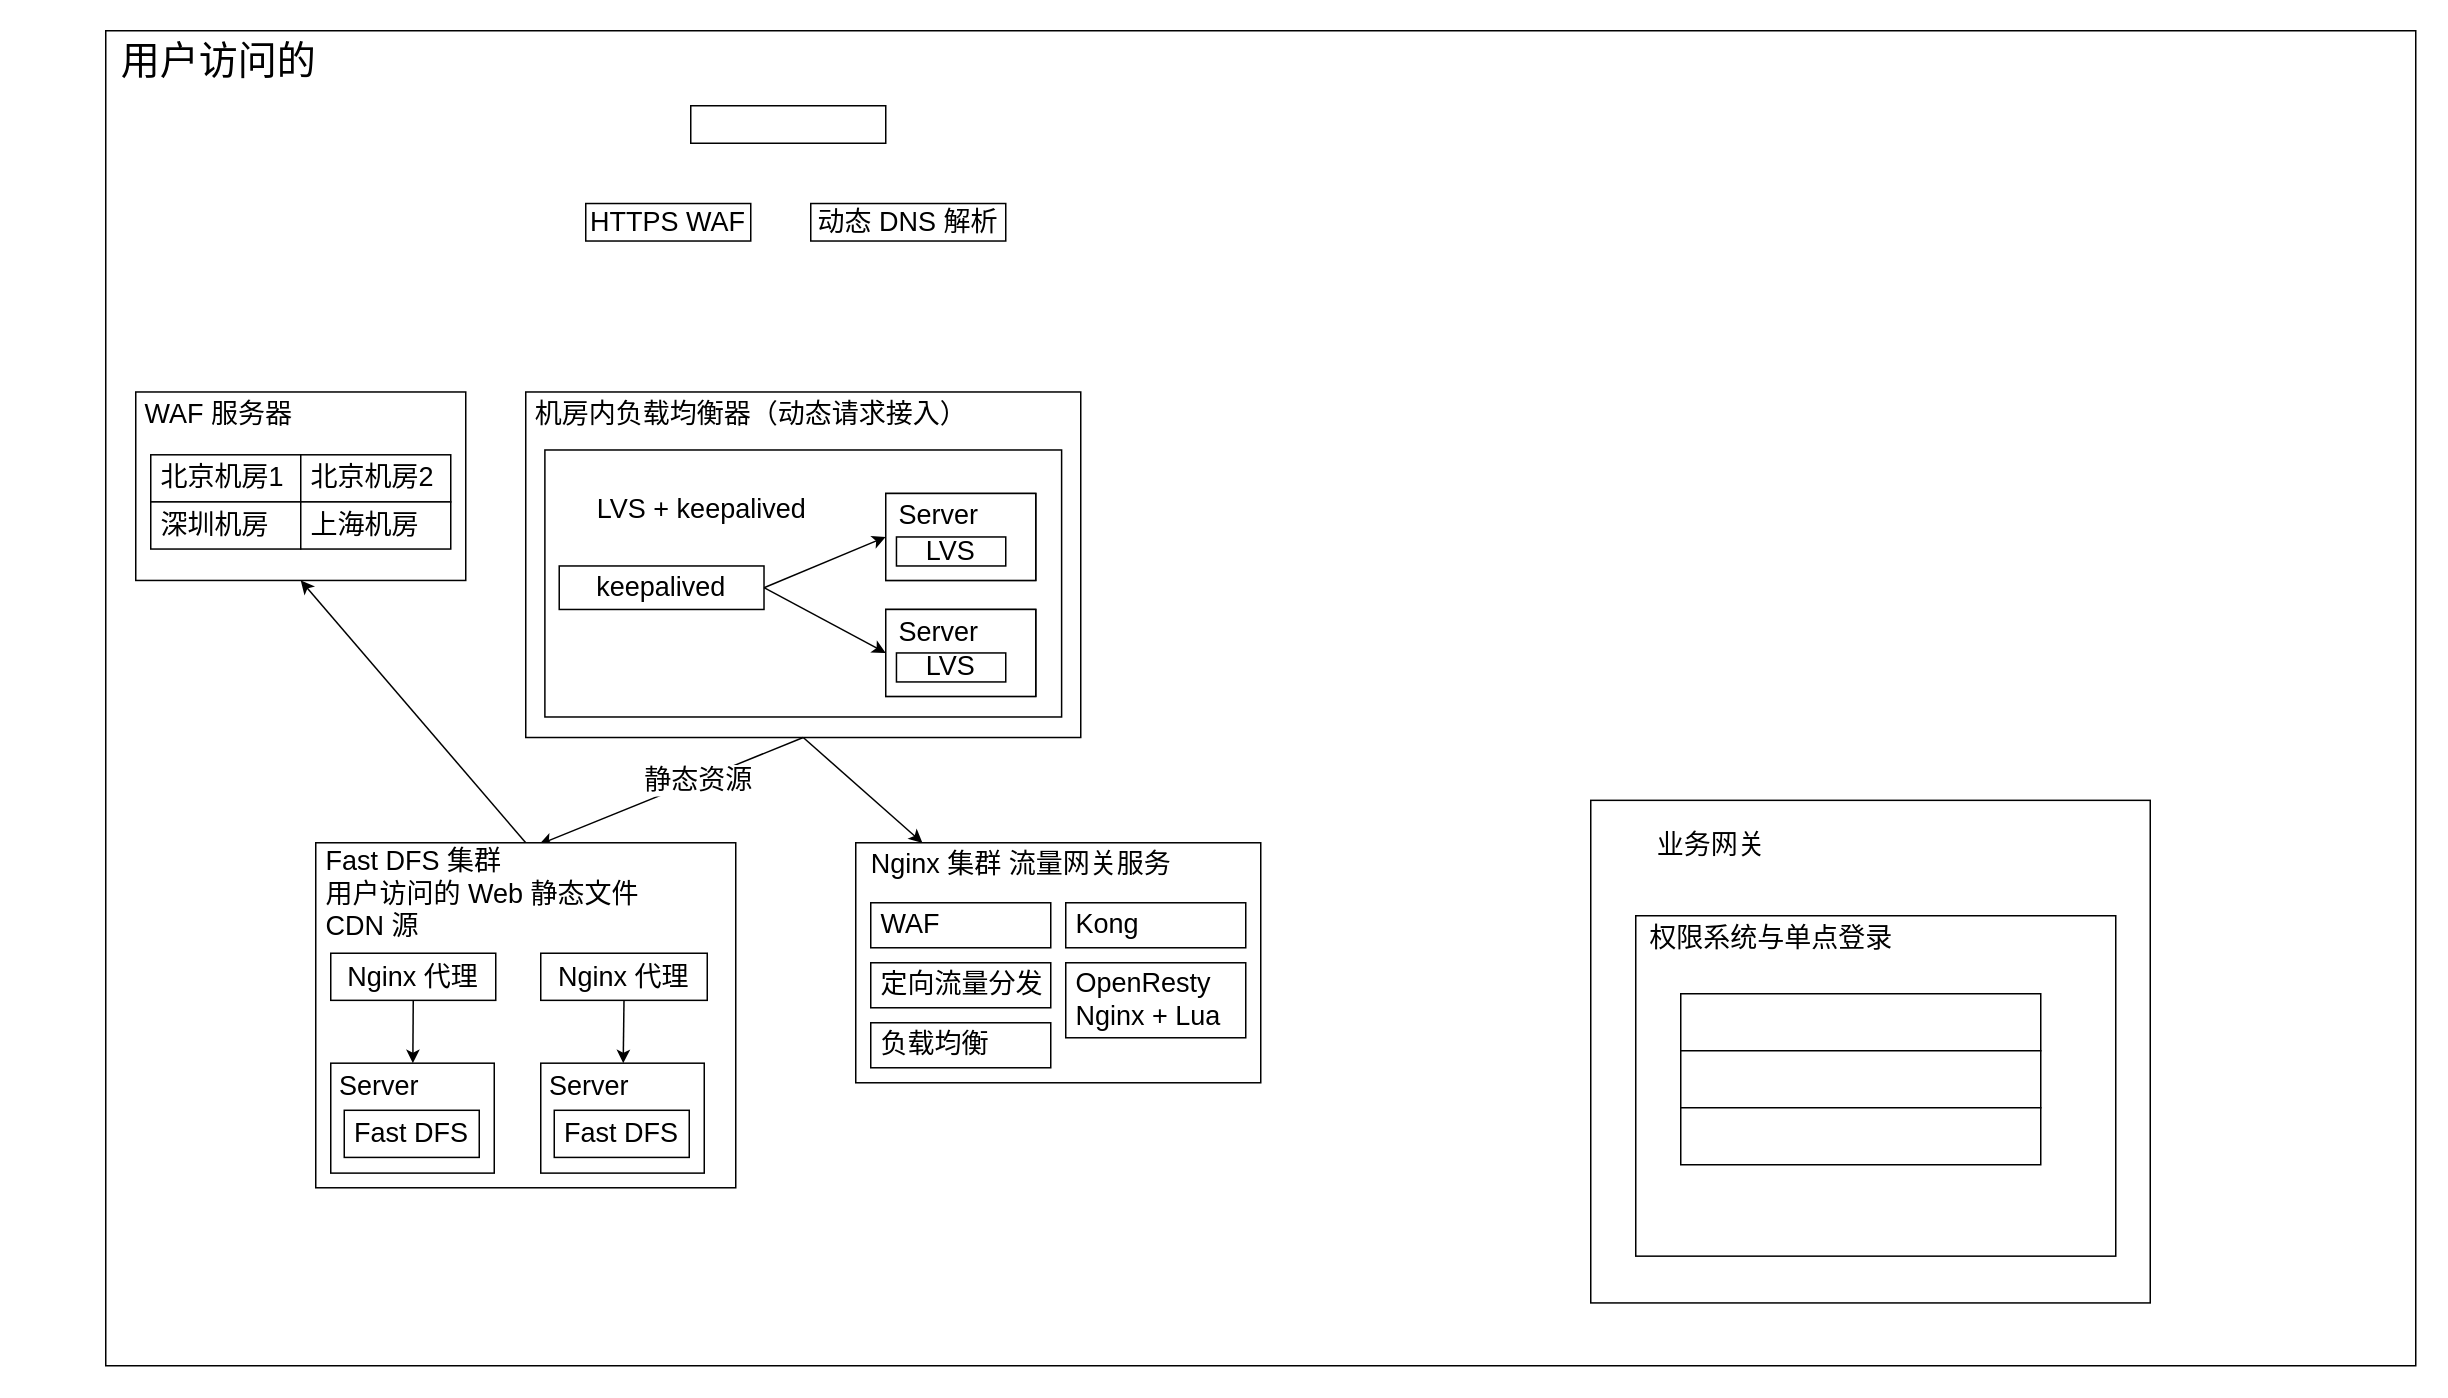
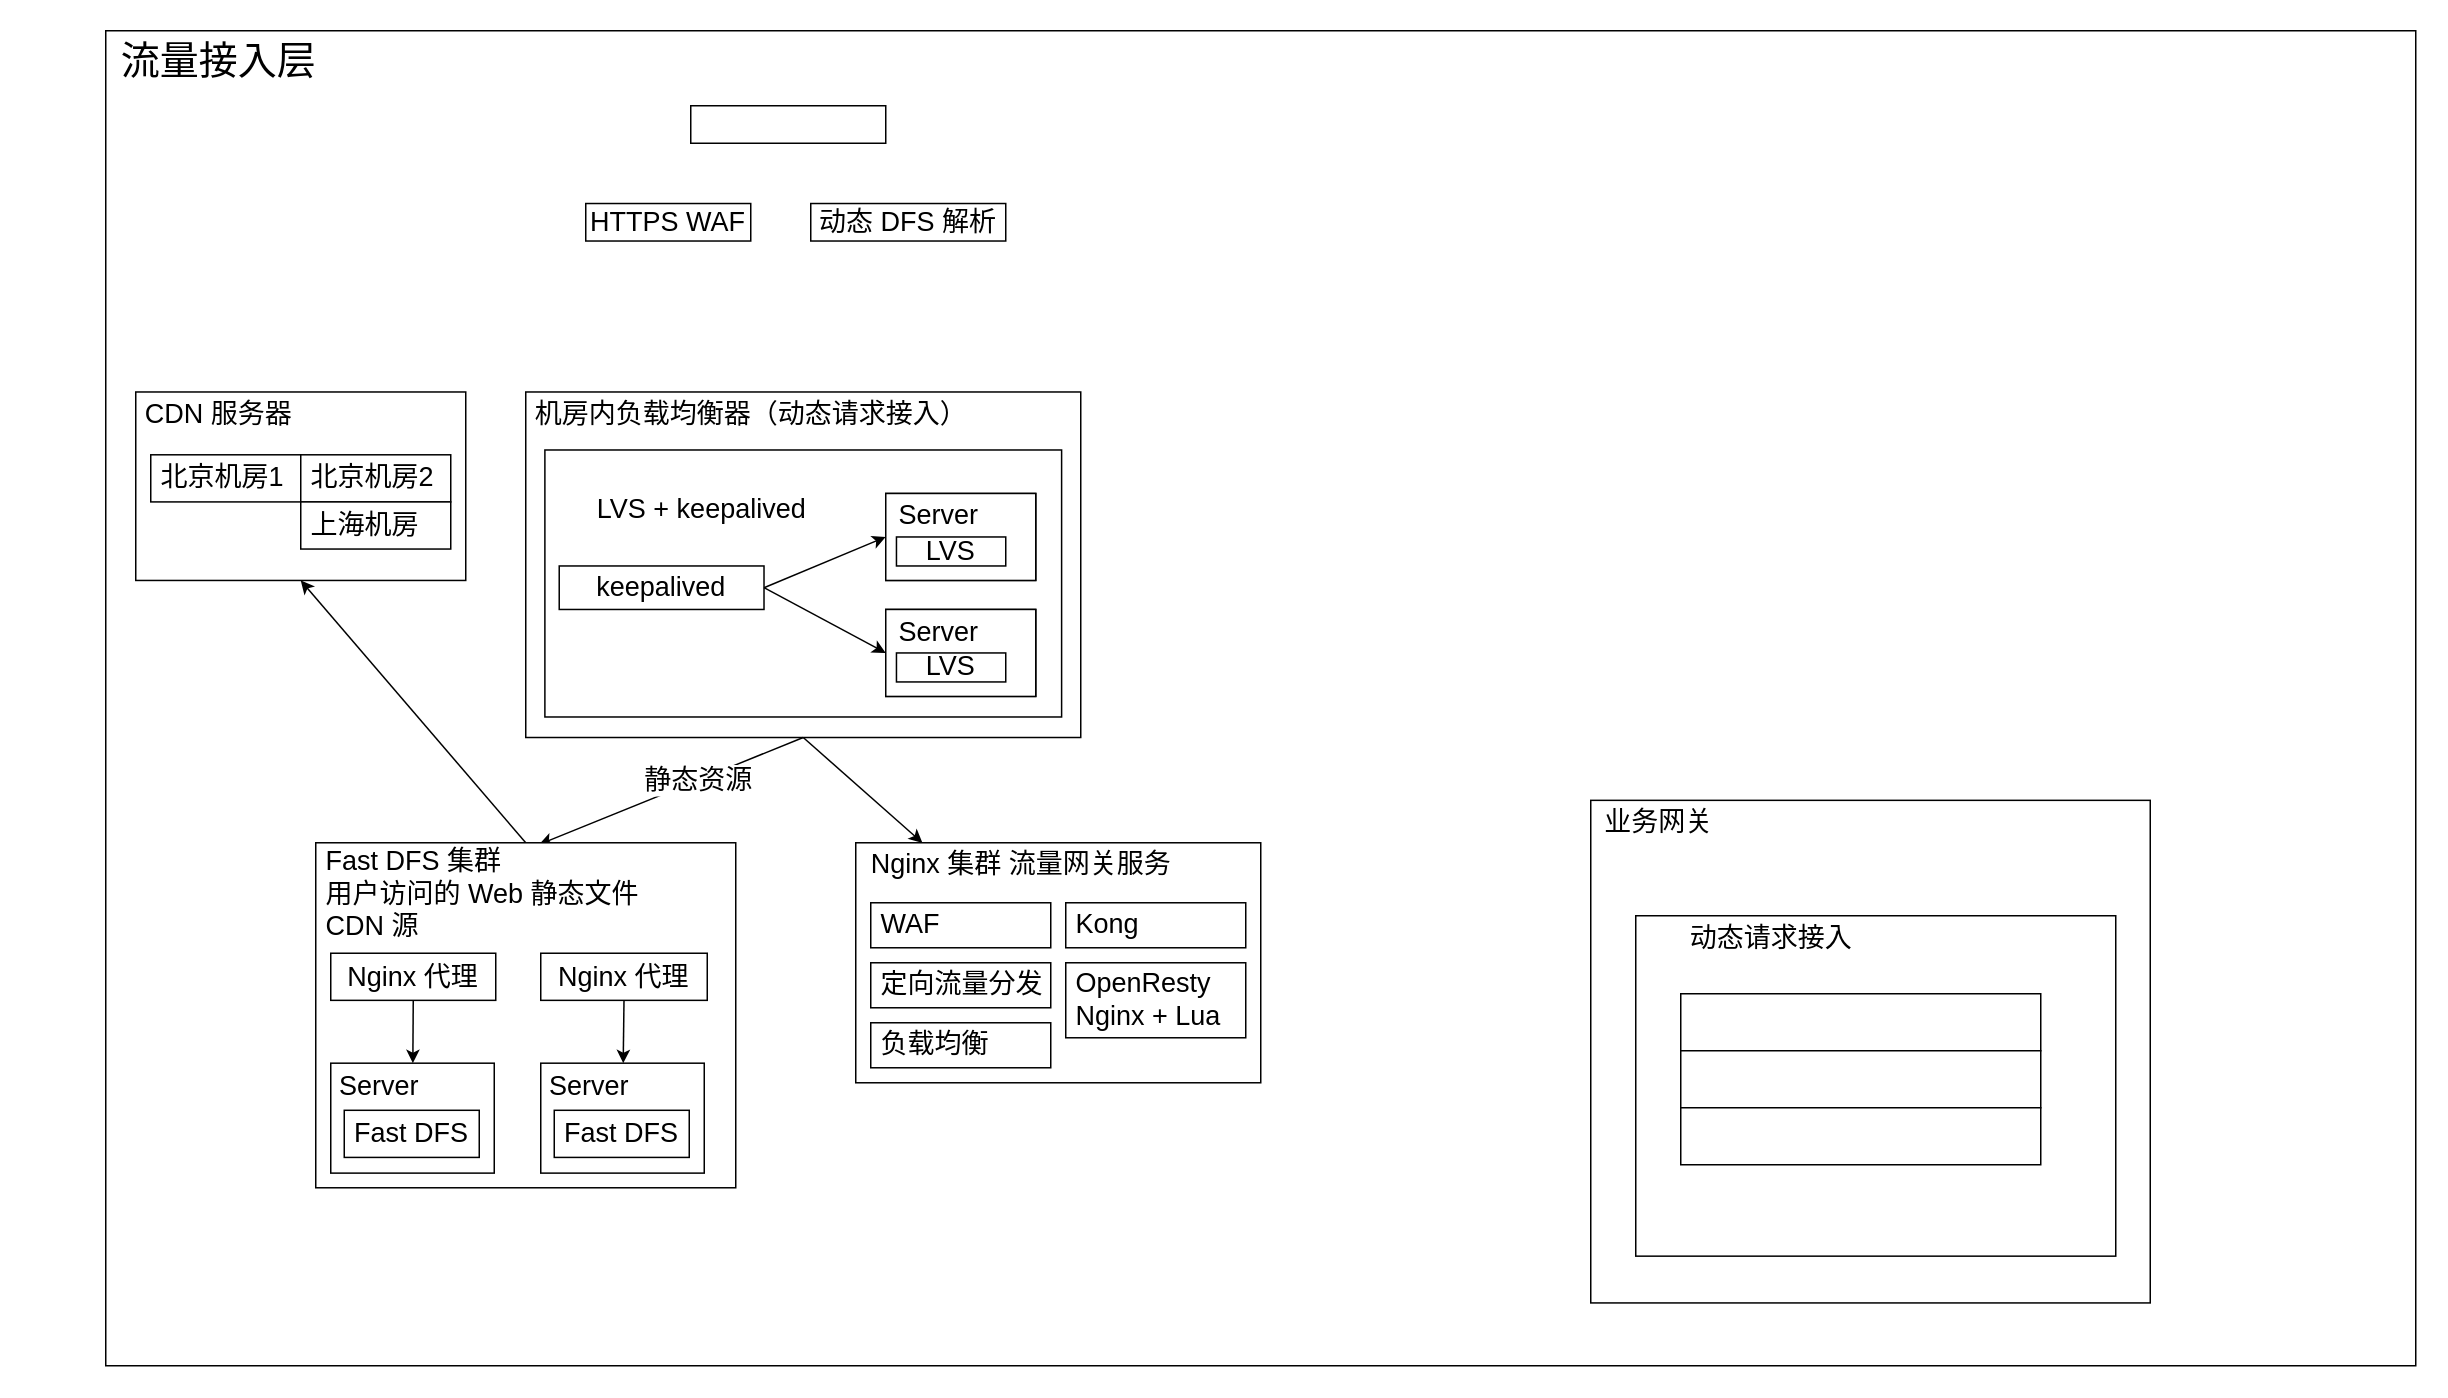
node "用户访问的": label "用户访问的" -> "流量接入层"
node "动态 DNS 解析": label "动态 DNS 解析" -> "动态 DFS 解析"
node "WAF 服务器": label "WAF 服务器" -> "CDN 服务器"
node "深圳机房": removed
node "业务网关": moved (1711, 845) -> (1658, 823)
node "权限系统与单点登录": label "权限系统与单点登录" -> "动态请求接入"
